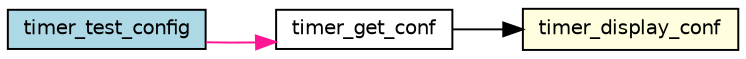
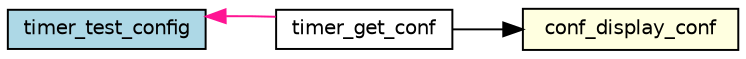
node "timer_display_conf": label "timer_display_conf" -> "conf_display_conf"
edge "timer_test_config" -> "timer_get_conf": reversed
